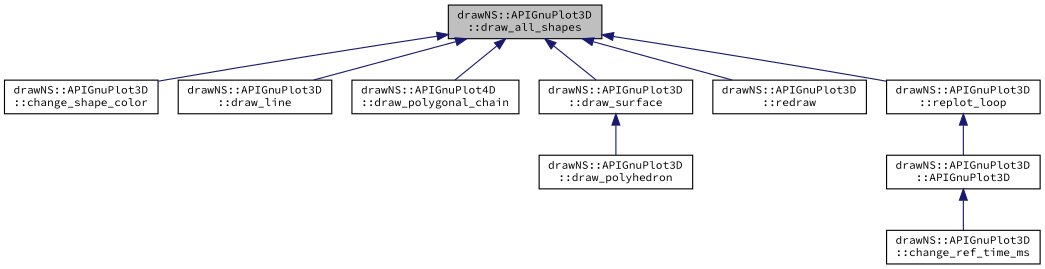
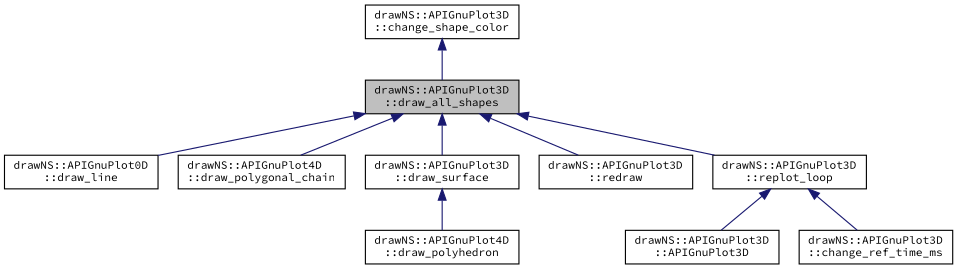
edge "drawNS::APIGnuPlot3D ::change_shape_color" -> "drawNS::APIGnuPlot3D ::draw_all_shapes": reversed
node "drawNS::APIGnuPlot3D ::draw_line": label "drawNS::APIGnuPlot3D ::draw_line" -> "drawNS::APIGnuPlot0D ::draw_line"
node "drawNS::APIGnuPlot3D ::draw_polyhedron": label "drawNS::APIGnuPlot3D ::draw_polyhedron" -> "drawNS::APIGnuPlot4D ::draw_polyhedron"
edge "drawNS::APIGnuPlot3D ::change_ref_time_ms" -> "drawNS::APIGnuPlot3D ::APIGnuPlot3D": now "drawNS::APIGnuPlot3D ::change_ref_time_ms" -> "drawNS::APIGnuPlot3D ::replot_loop"
